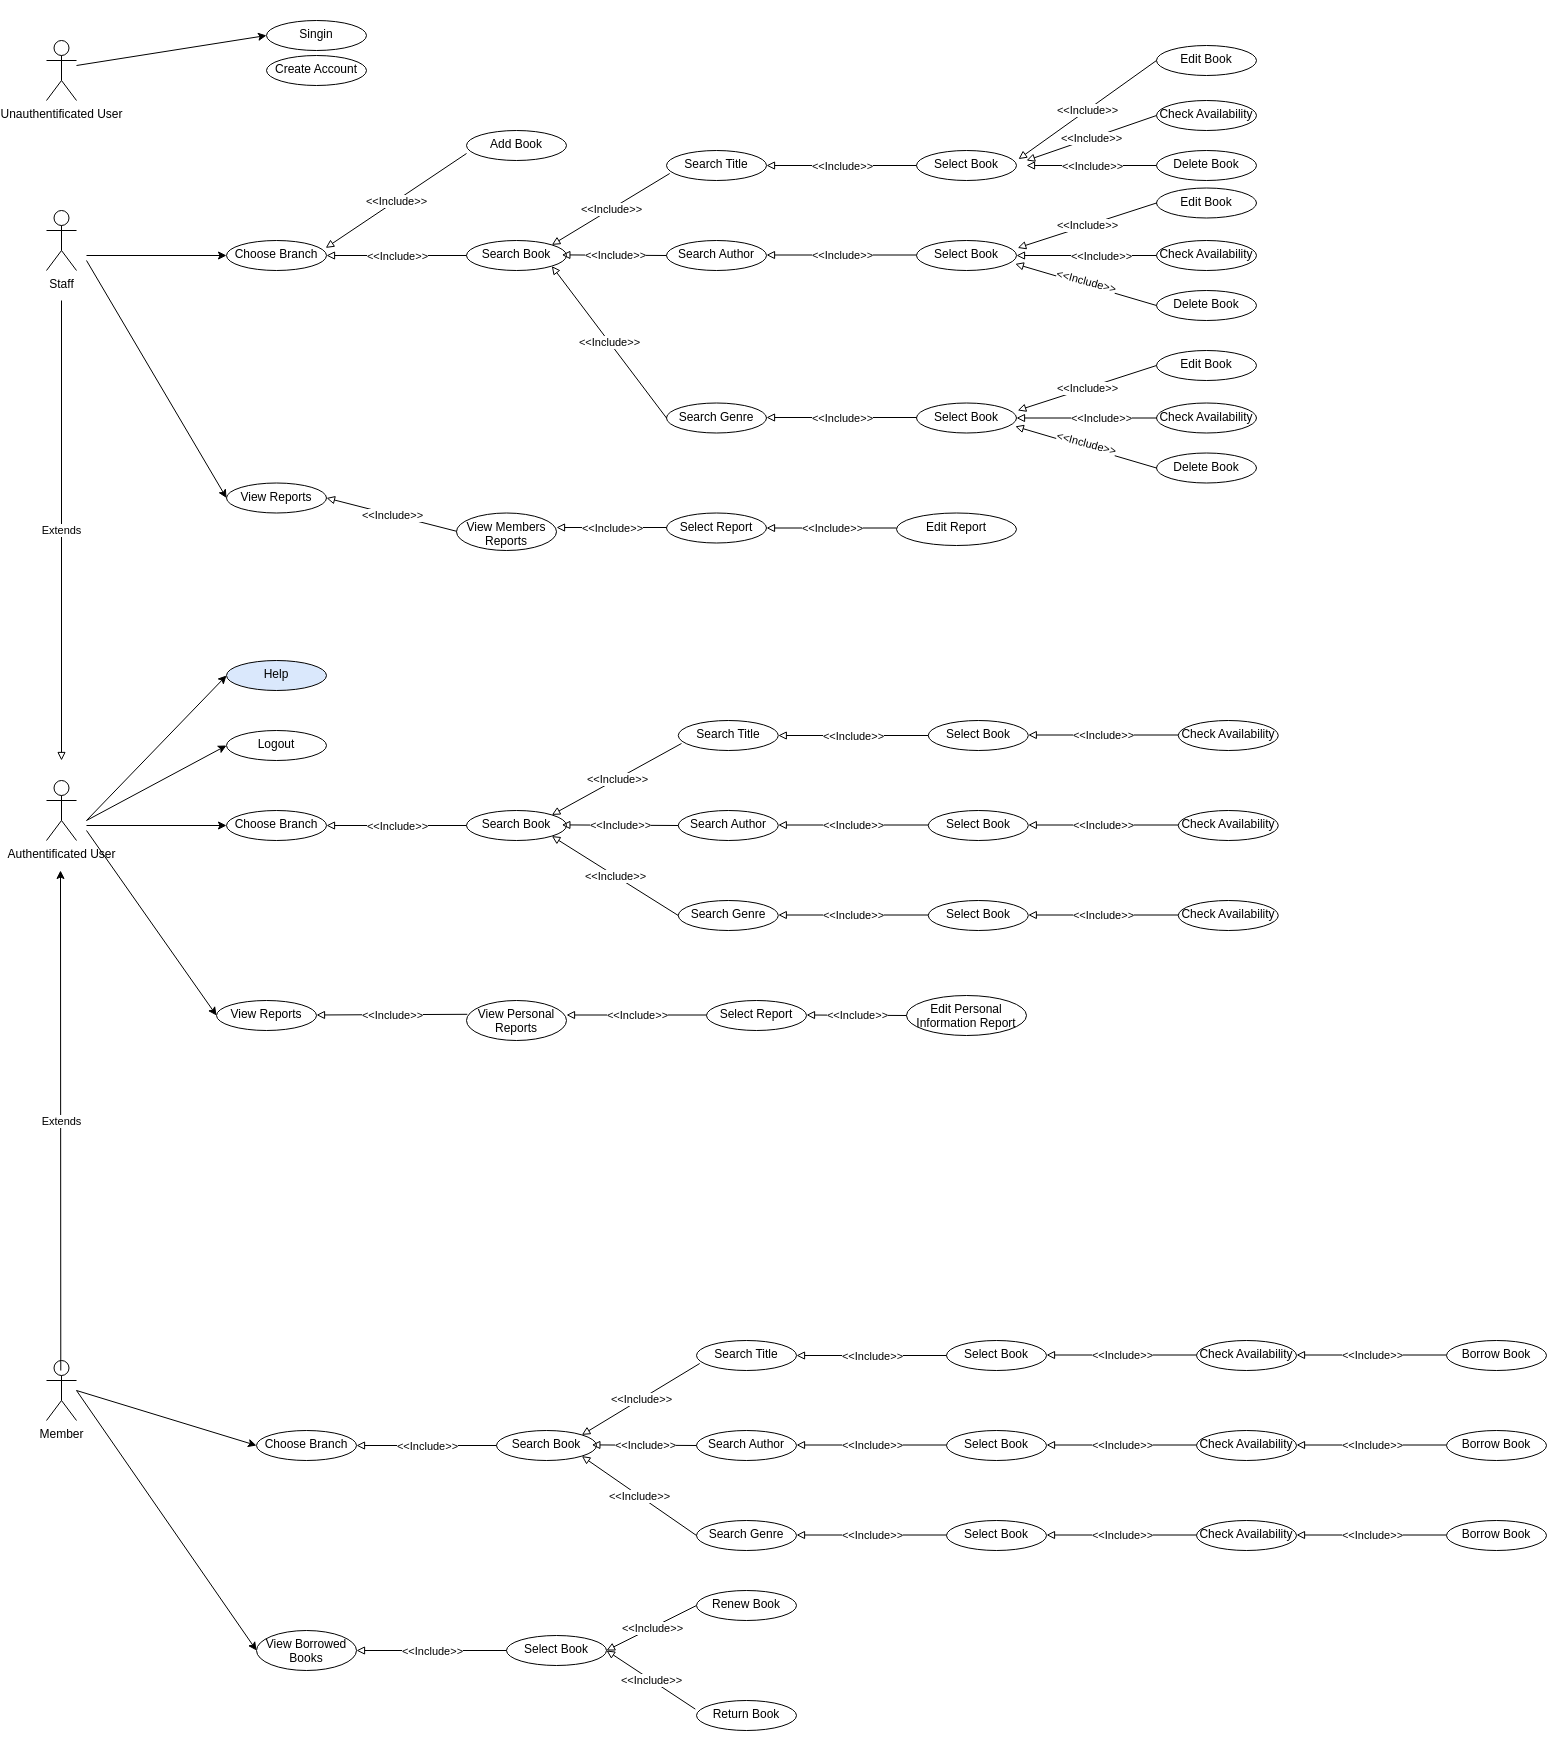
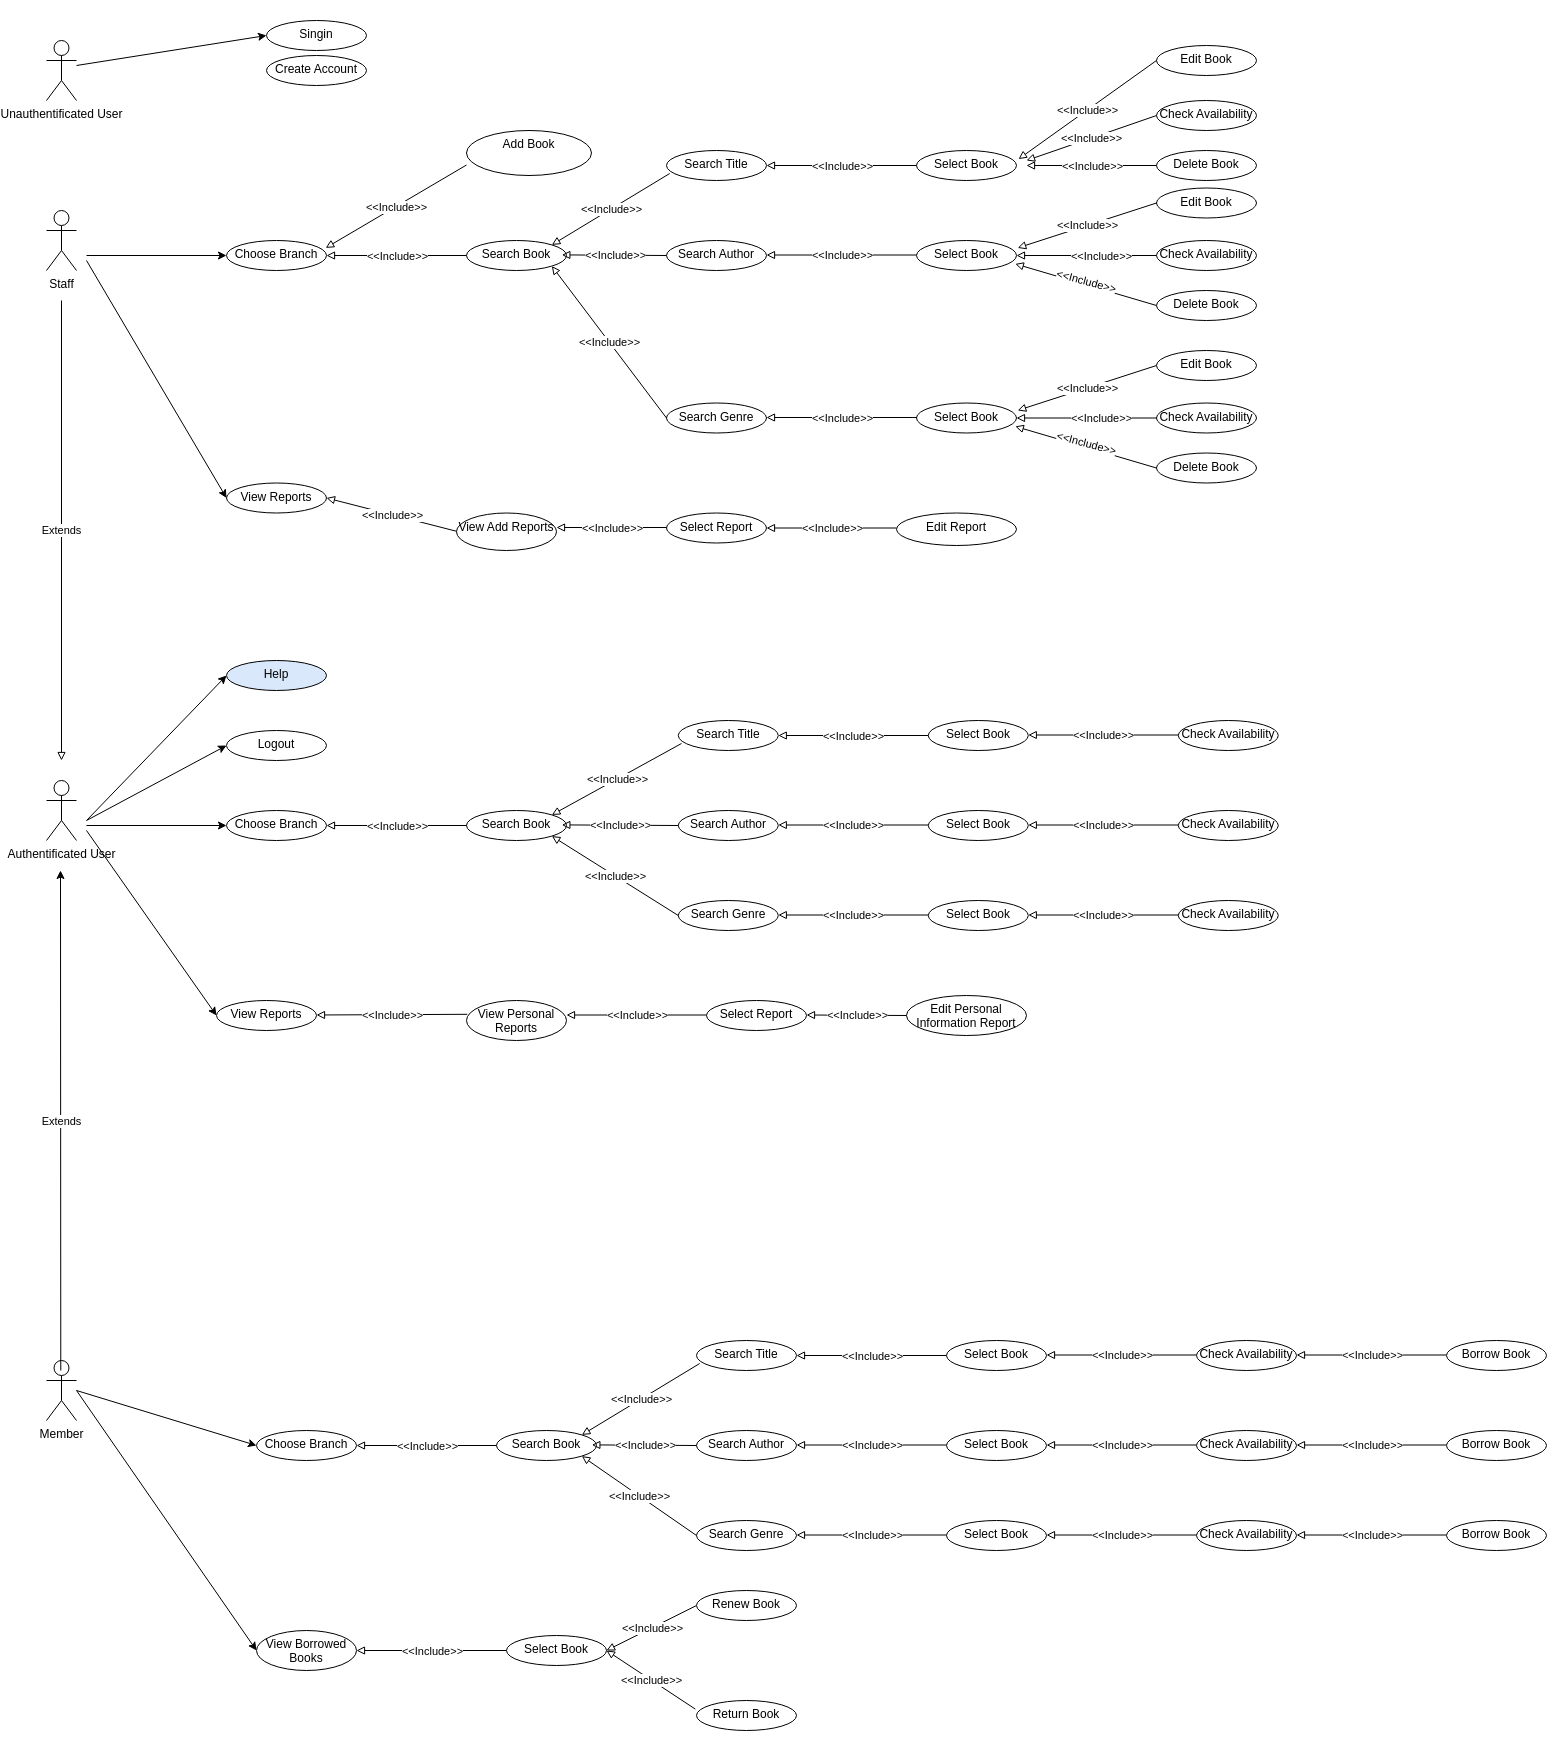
node "Add Book": size 100x30 -> 125x45
node "View Members Reports": label "View Members Reports" -> "View Add Reports"
